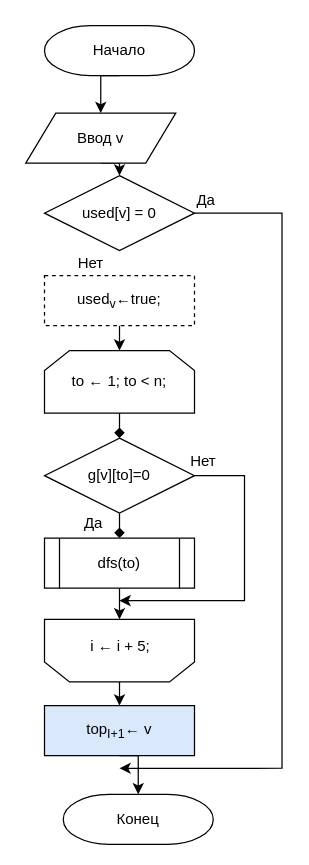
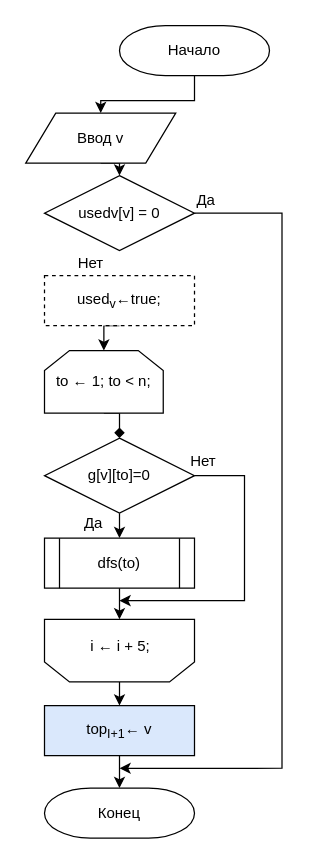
node "Начало": moved (119, 51) -> (194, 51)
node "used[v] = 0": label "used[v] = 0" -> "usedv[v] = 0"
node "to ← 1; to < n;": size 150x63 -> 119x63
edge "g[v][to]=0" -> "dfs(to)": arrowhead diamond -> classic
node "Конец": moved (138, 819) -> (119, 813)
